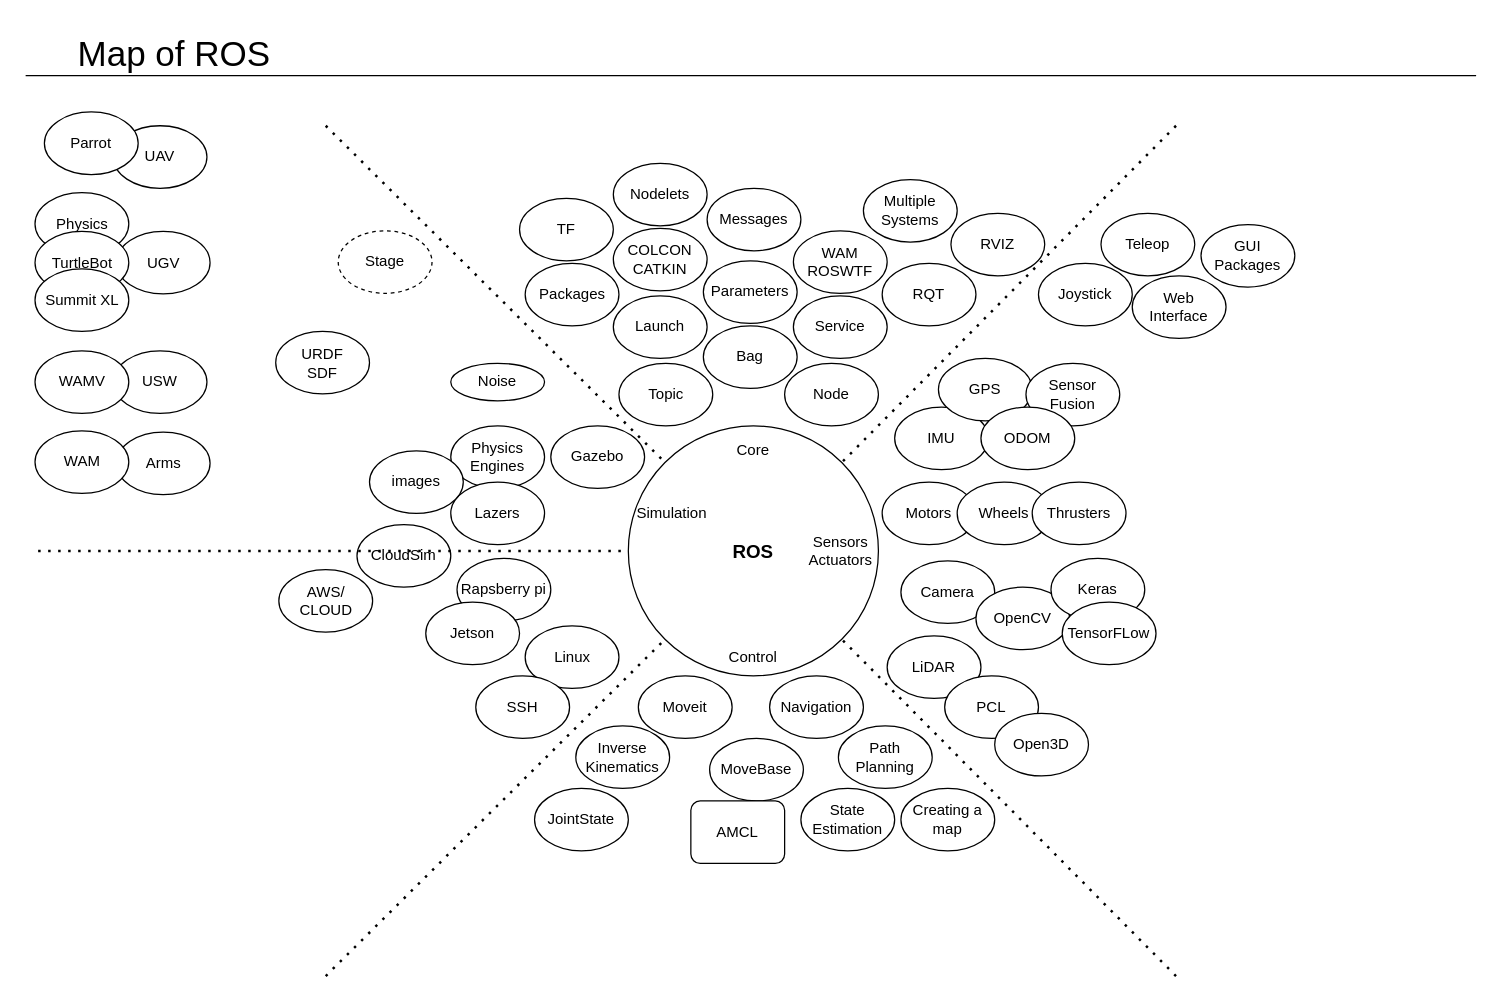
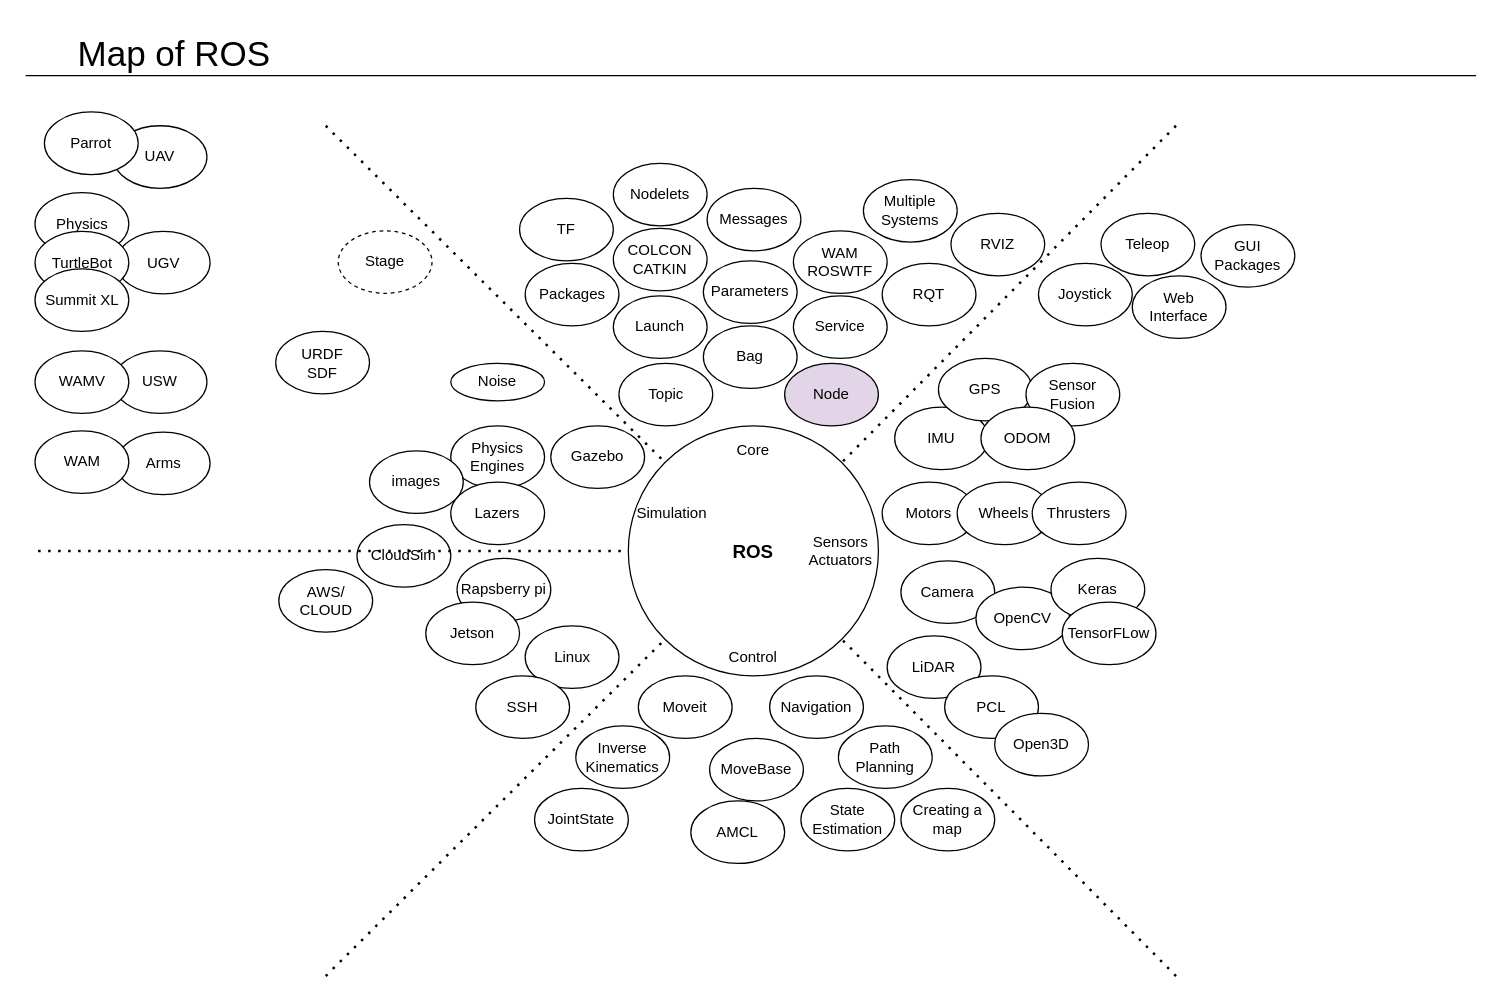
node "Node": fillcolor #ffffff -> #e1d5e7
node "AMCL": shape rounded rectangle -> ellipse
